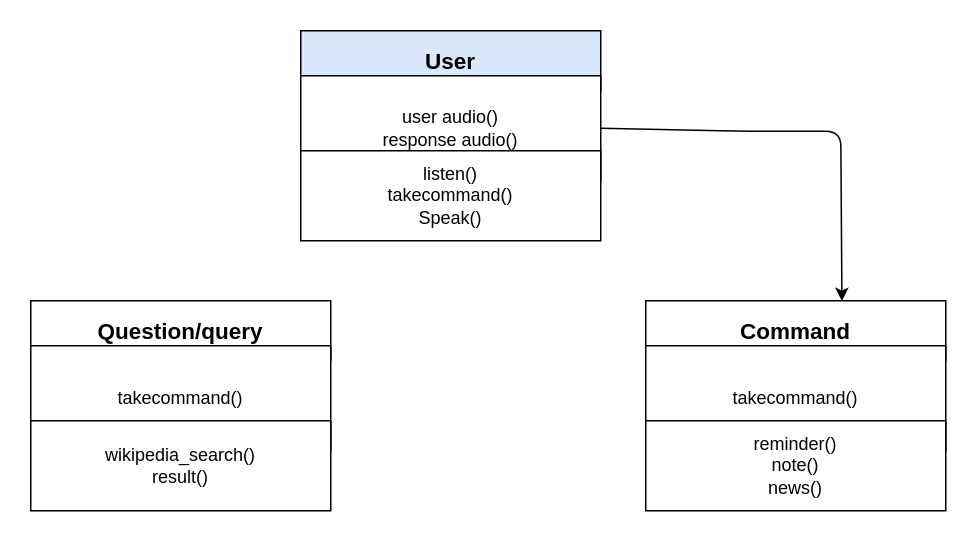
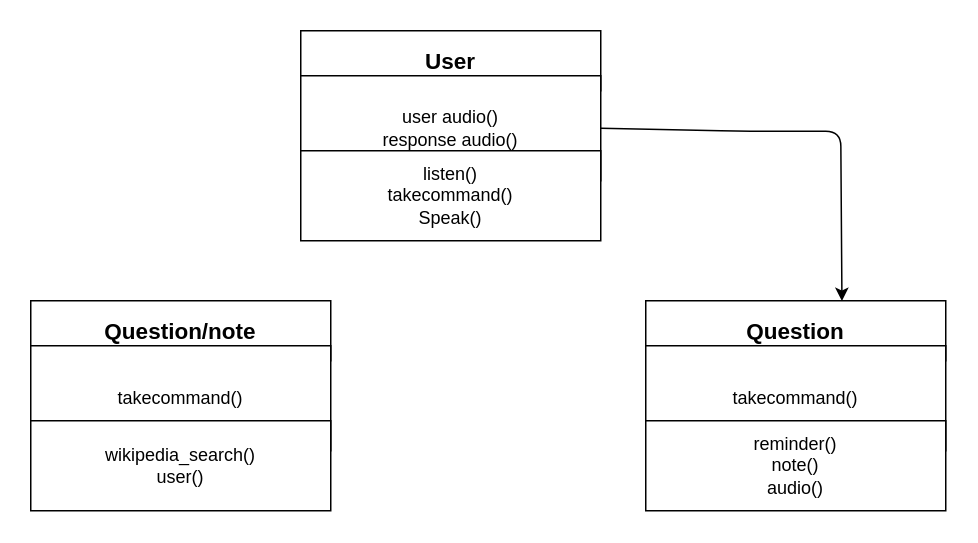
node "User": fillcolor #dae8fc -> #ffffff
node "Question/query": label "Question/query" -> "Question/note"
node "Command": label "Command" -> "Question"
node "wikipedia_search() result()": label "wikipedia_search() result()" -> "wikipedia_search() user()"
node "reminder() note() news()": label "reminder() note() news()" -> "reminder() note() audio()"
